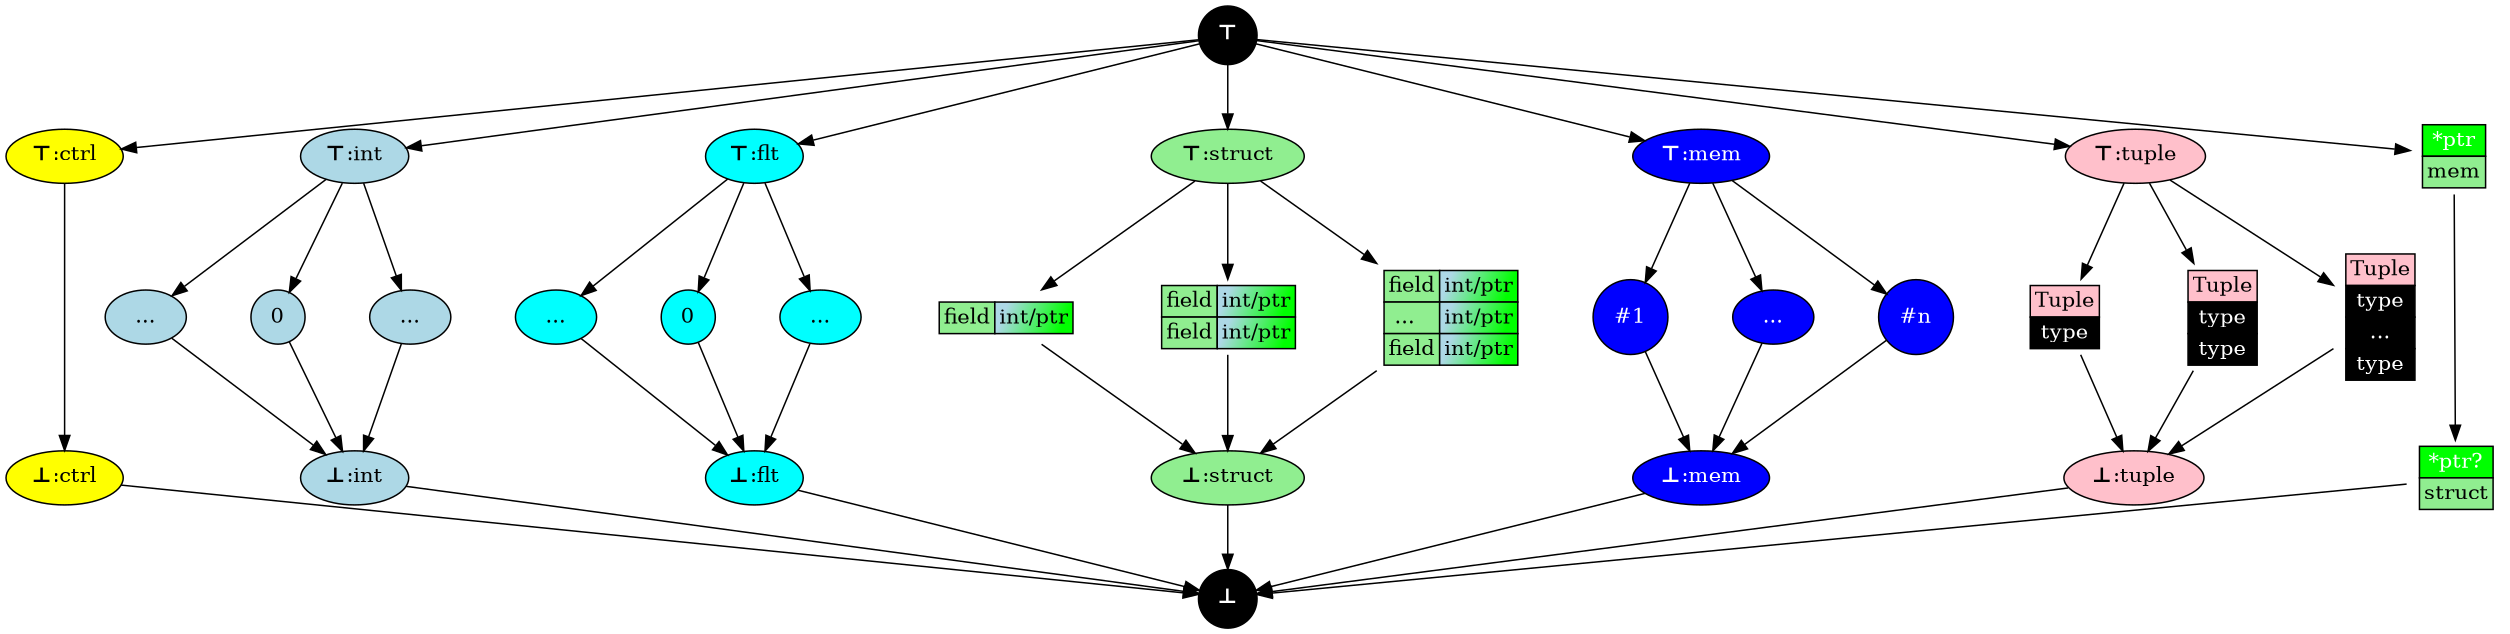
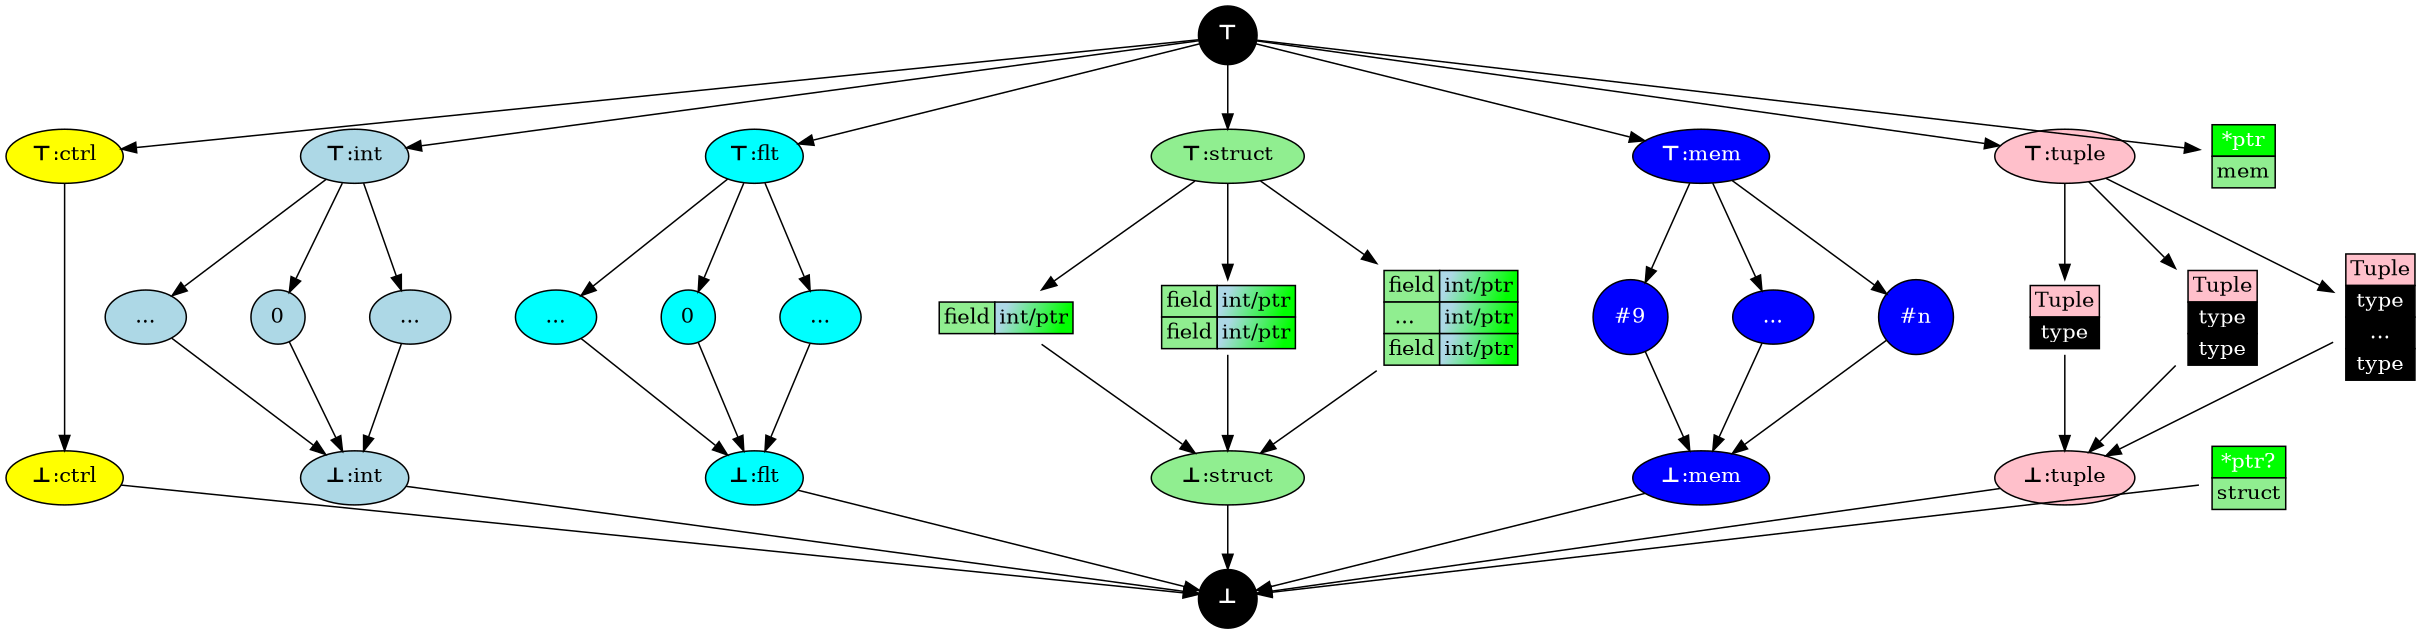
edge "*ptr" -> "*ptr?": removed
node "#1": label "#1" -> "#9"
